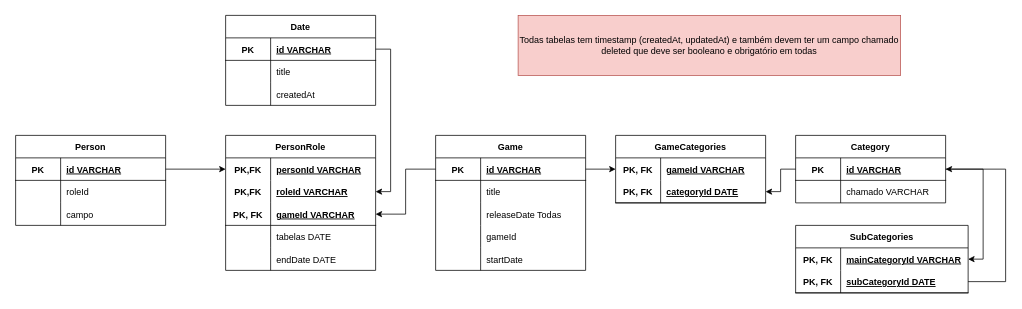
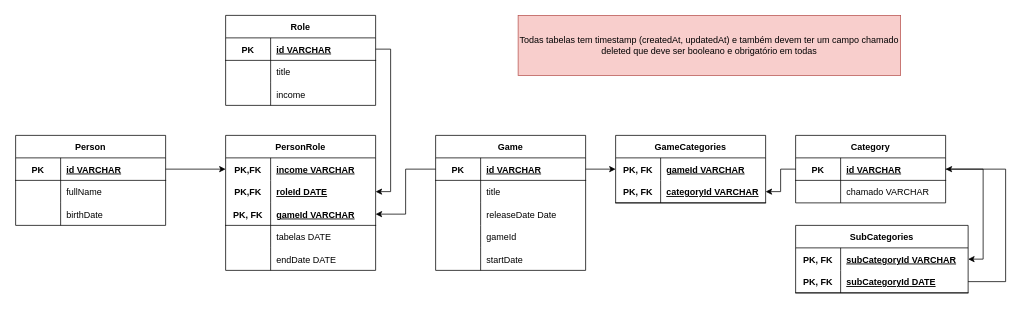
node "Date": label "Date" -> "Role"
node "createdAt": label "createdAt" -> "income"
node "personId VARCHAR": label "personId VARCHAR" -> "income VARCHAR"
node "roleId": label "roleId" -> "fullName"
node "roleId VARCHAR": label "roleId VARCHAR" -> "roleId DATE"
node "categoryId DATE": label "categoryId DATE" -> "categoryId VARCHAR"
node "campo": label "campo" -> "birthDate"
node "releaseDate Todas": label "releaseDate Todas" -> "releaseDate Date"
node "mainCategoryId VARCHAR": label "mainCategoryId VARCHAR" -> "subCategoryId VARCHAR"
